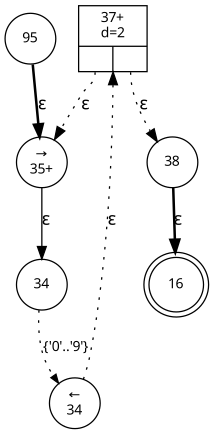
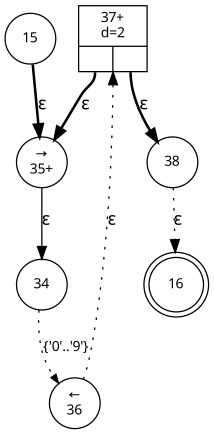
node "95": label "95" -> "15"
edge "37+" -> "→ 35+": style dotted -> bold
edge "37+" -> "38": style dotted -> bold
edge "38" -> "16": style bold -> dotted
node "← 34": label "← 34" -> "← 36"
